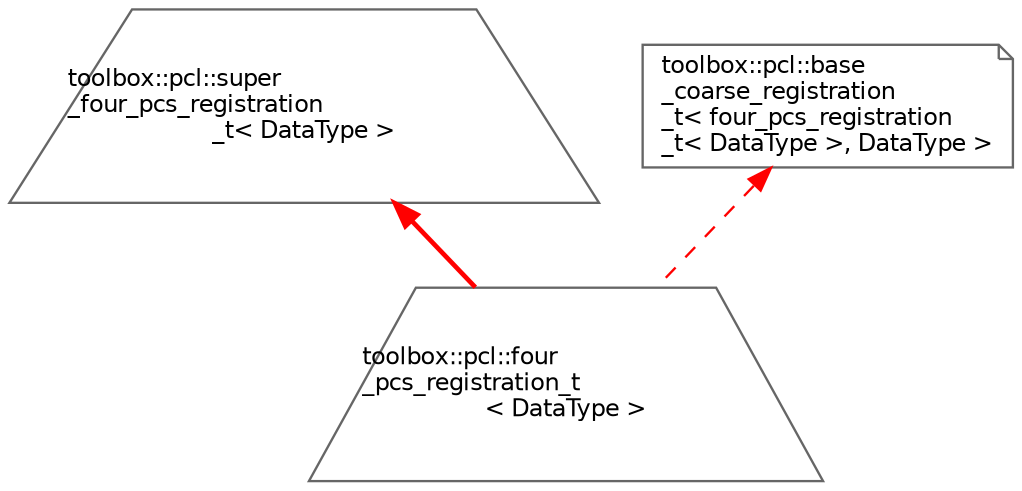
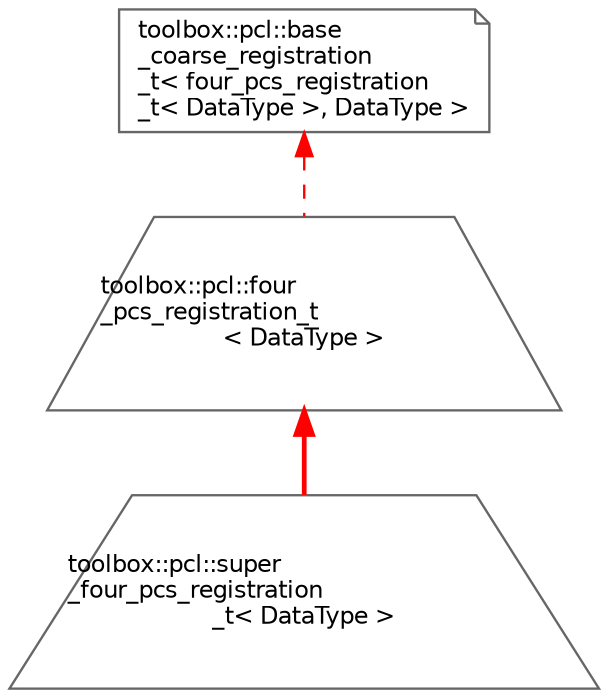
edge "toolbox::pcl::four _pcs_registration_t < DataType >" -> "toolbox::pcl::super _four_pcs_registration _t< DataType >": reversed
